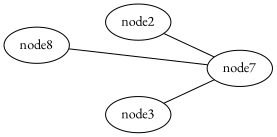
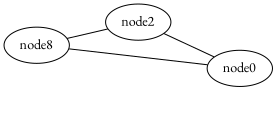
edge "node2" -- "node8": added
node "node7": label "node7" -> "node0"
node "node3": removed
